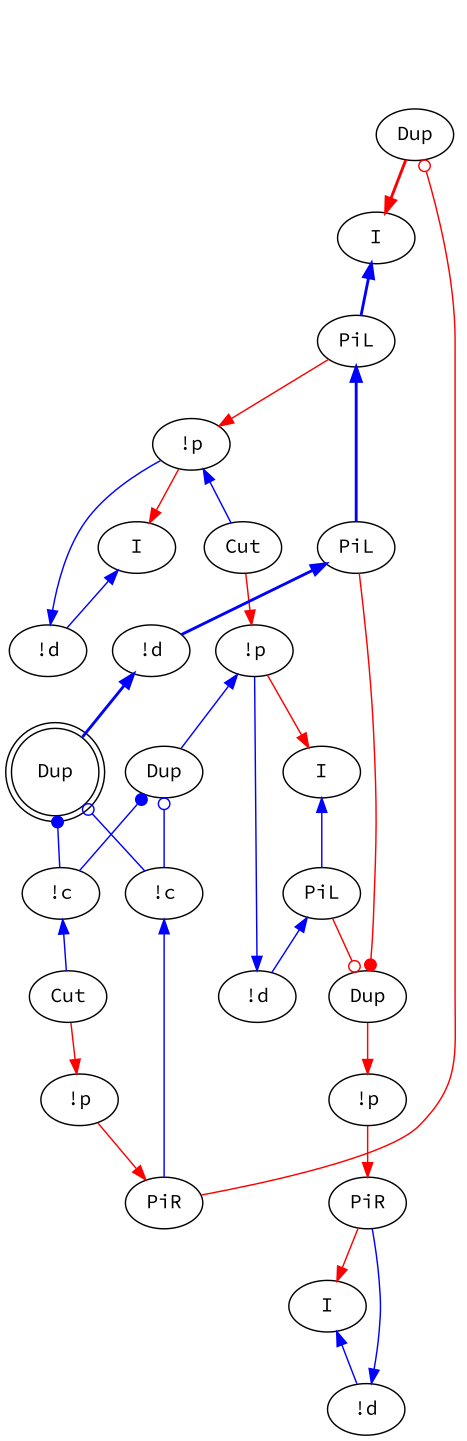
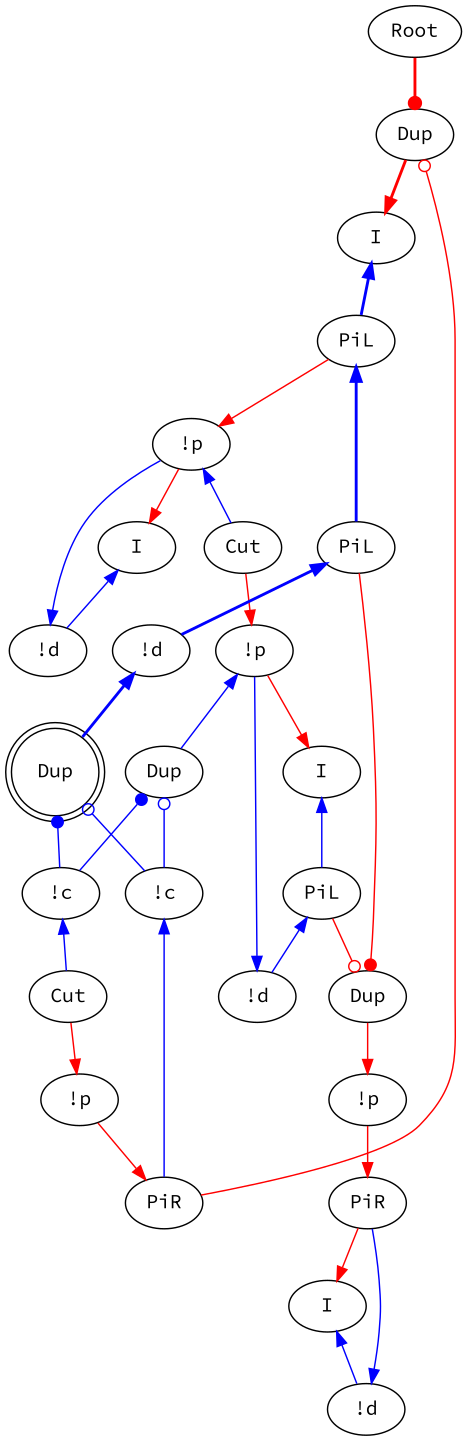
node "Root": added
